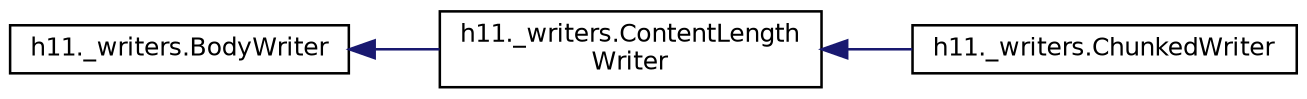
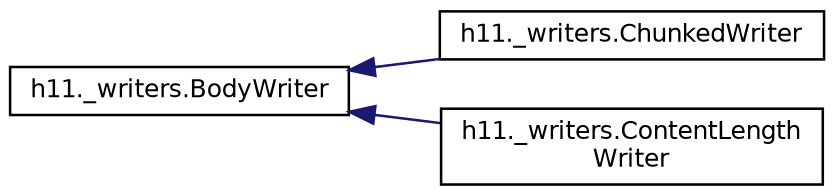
edge "h11._writers.ChunkedWriter" -> "h11._writers.ContentLength Writer": now "h11._writers.ChunkedWriter" -> "h11._writers.BodyWriter"
